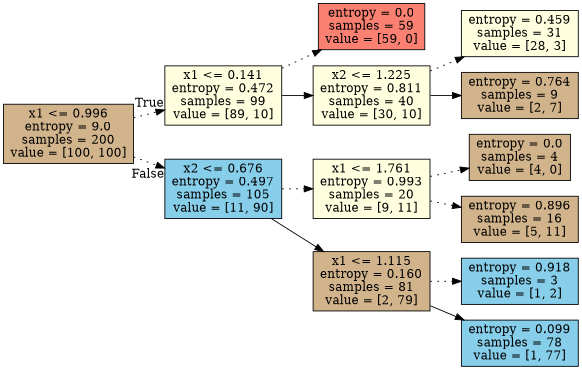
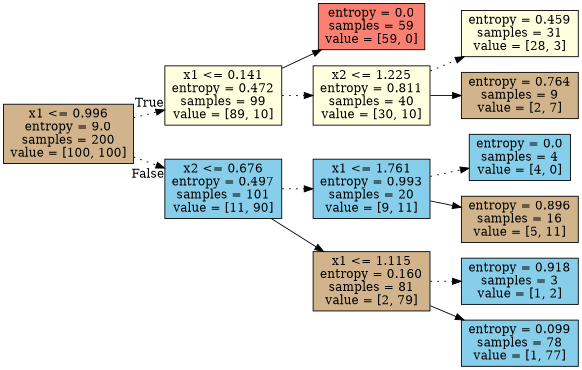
edge "x1 <= 0.141 entropy = 0.472 samples = 99 value = [89, 10]" -> "entropy = 0.0 samples = 59 value = [59, 0]": style dotted -> solid
edge "x1 <= 0.141 entropy = 0.472 samples = 99 value = [89, 10]" -> "x2 <= 1.225 entropy = 0.811 samples = 40 value = [30, 10]": style solid -> dotted
node "entropy = 0.0 samples = 4 value = [4, 0]": fillcolor tan -> skyblue
node "x2 <= 0.676 entropy = 0.497 samples = 105 value = [11, 90]": label "x2 <= 0.676 entropy = 0.497 samples = 105 value = [11, 90]" -> "x2 <= 0.676 entropy = 0.497 samples = 101 value = [11, 90]"
node "x1 <= 1.761 entropy = 0.993 samples = 20 value = [9, 11]": fillcolor lightyellow -> skyblue
edge "x1 <= 1.761 entropy = 0.993 samples = 20 value = [9, 11]" -> "entropy = 0.896 samples = 16 value = [5, 11]": style dotted -> solid
